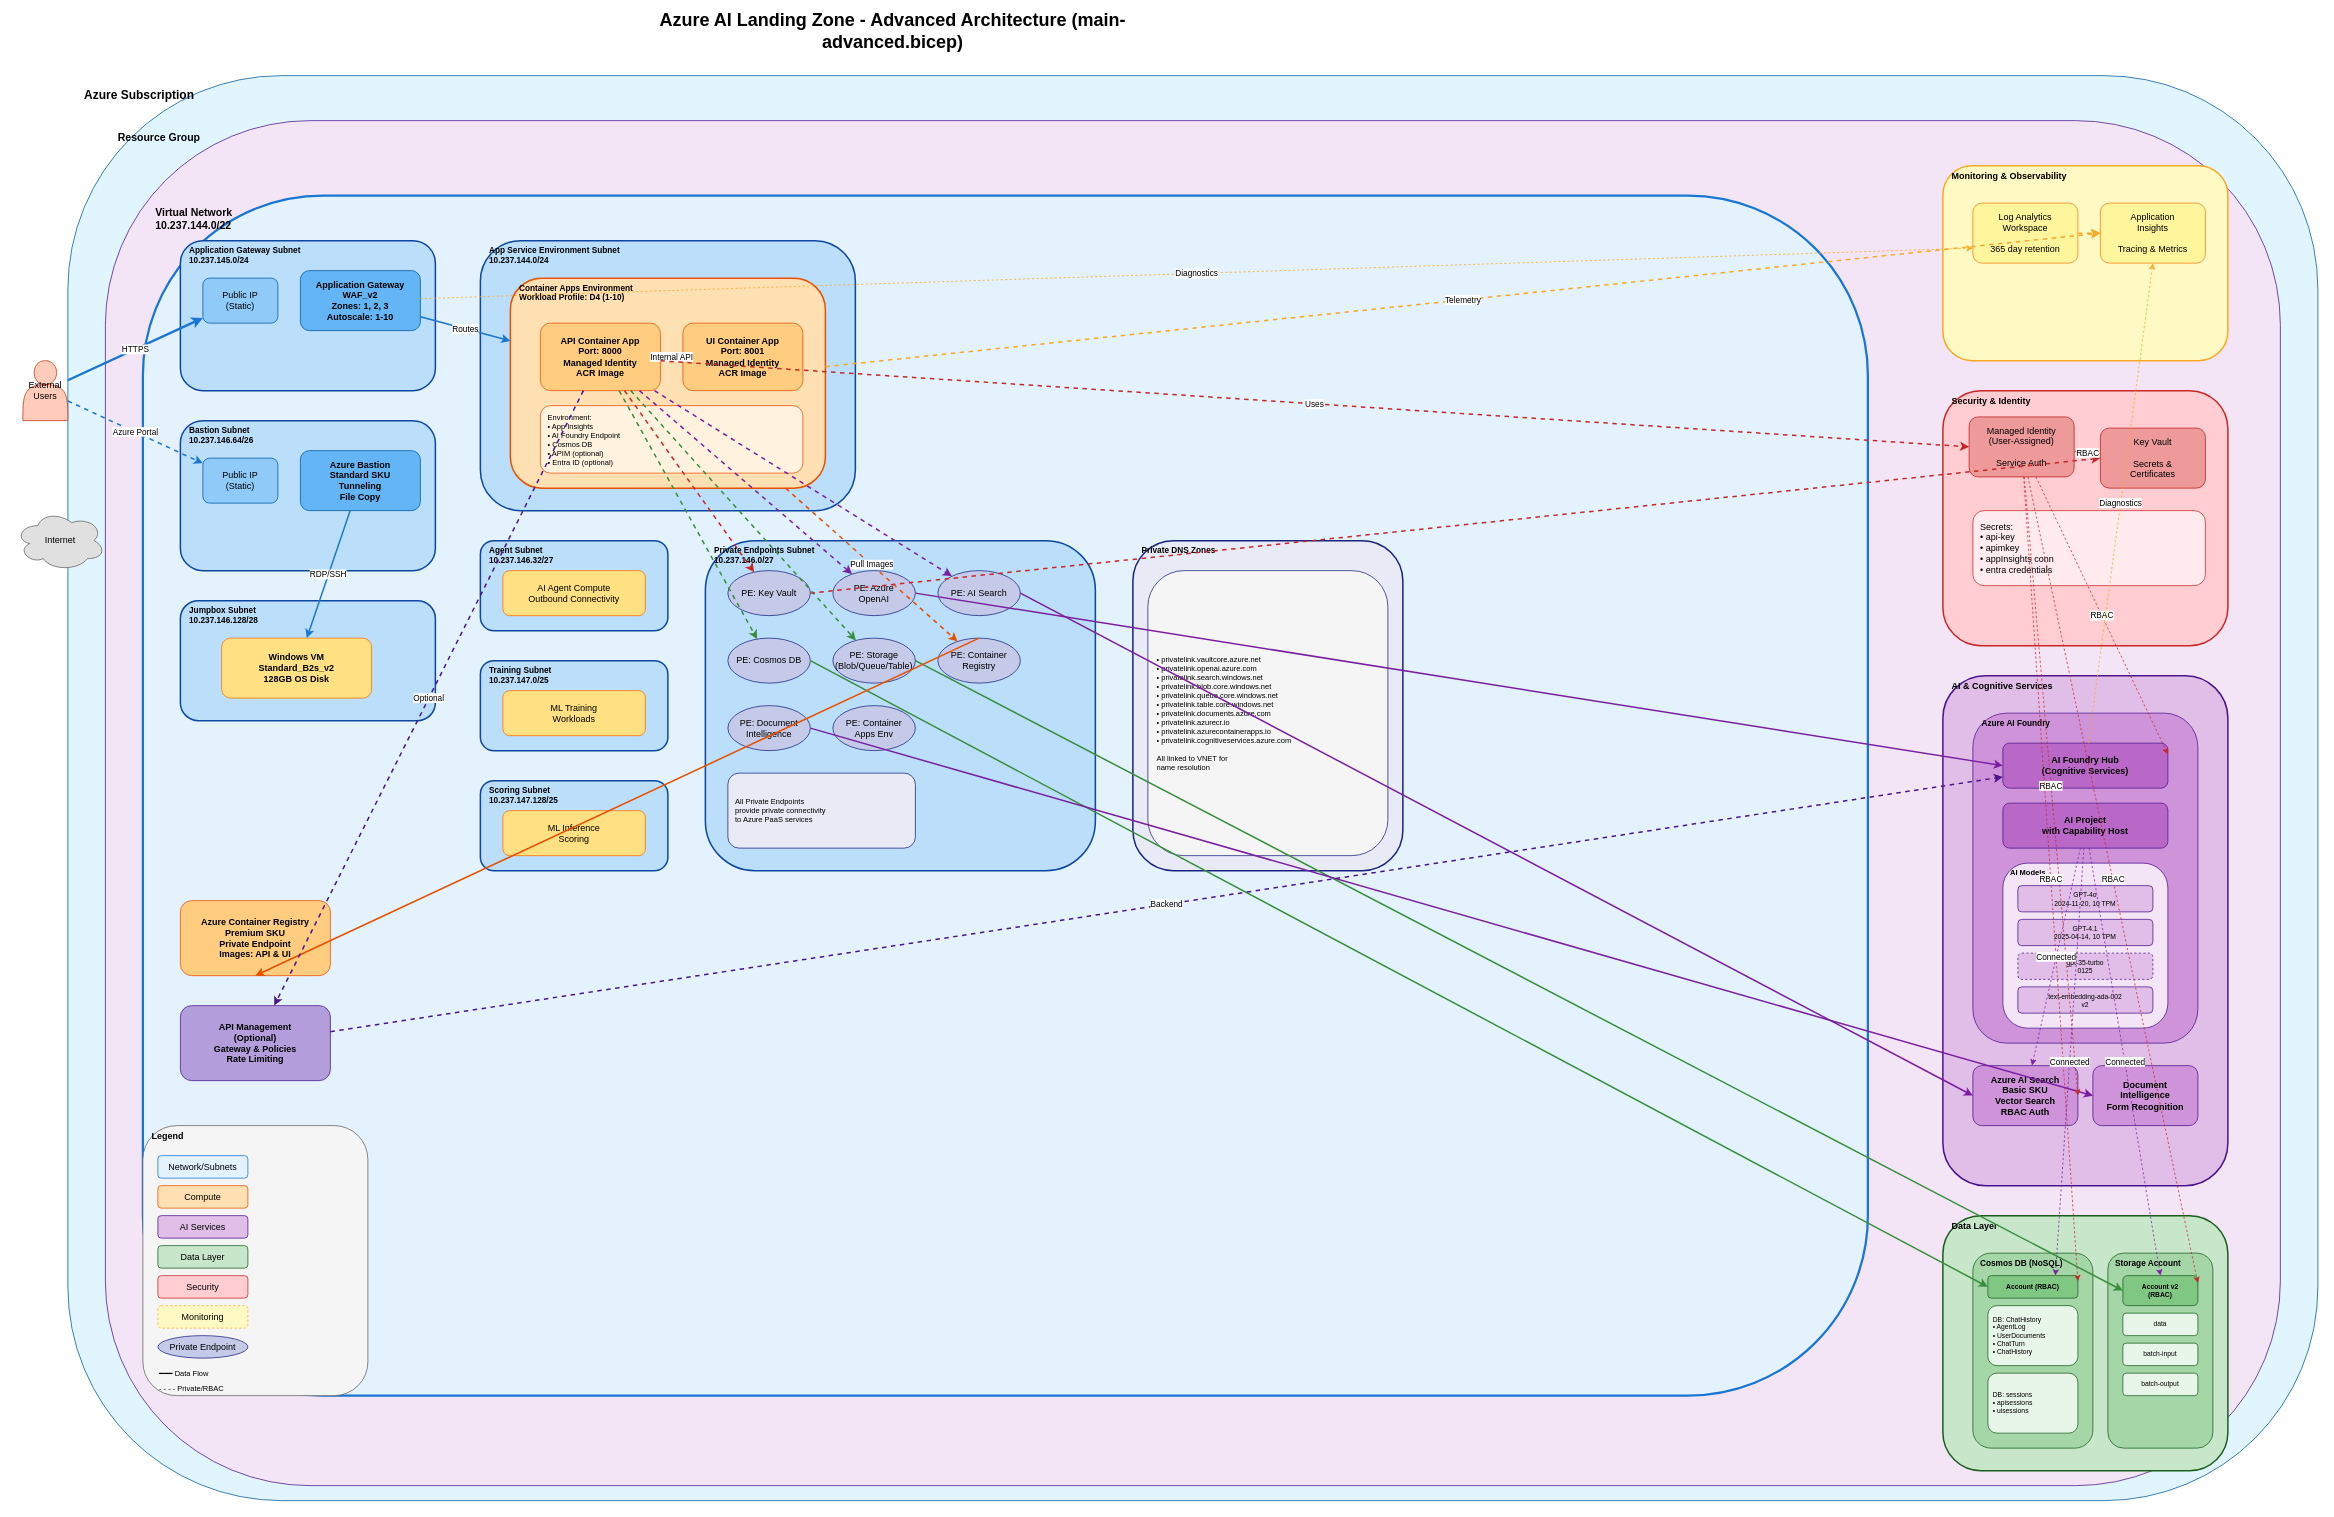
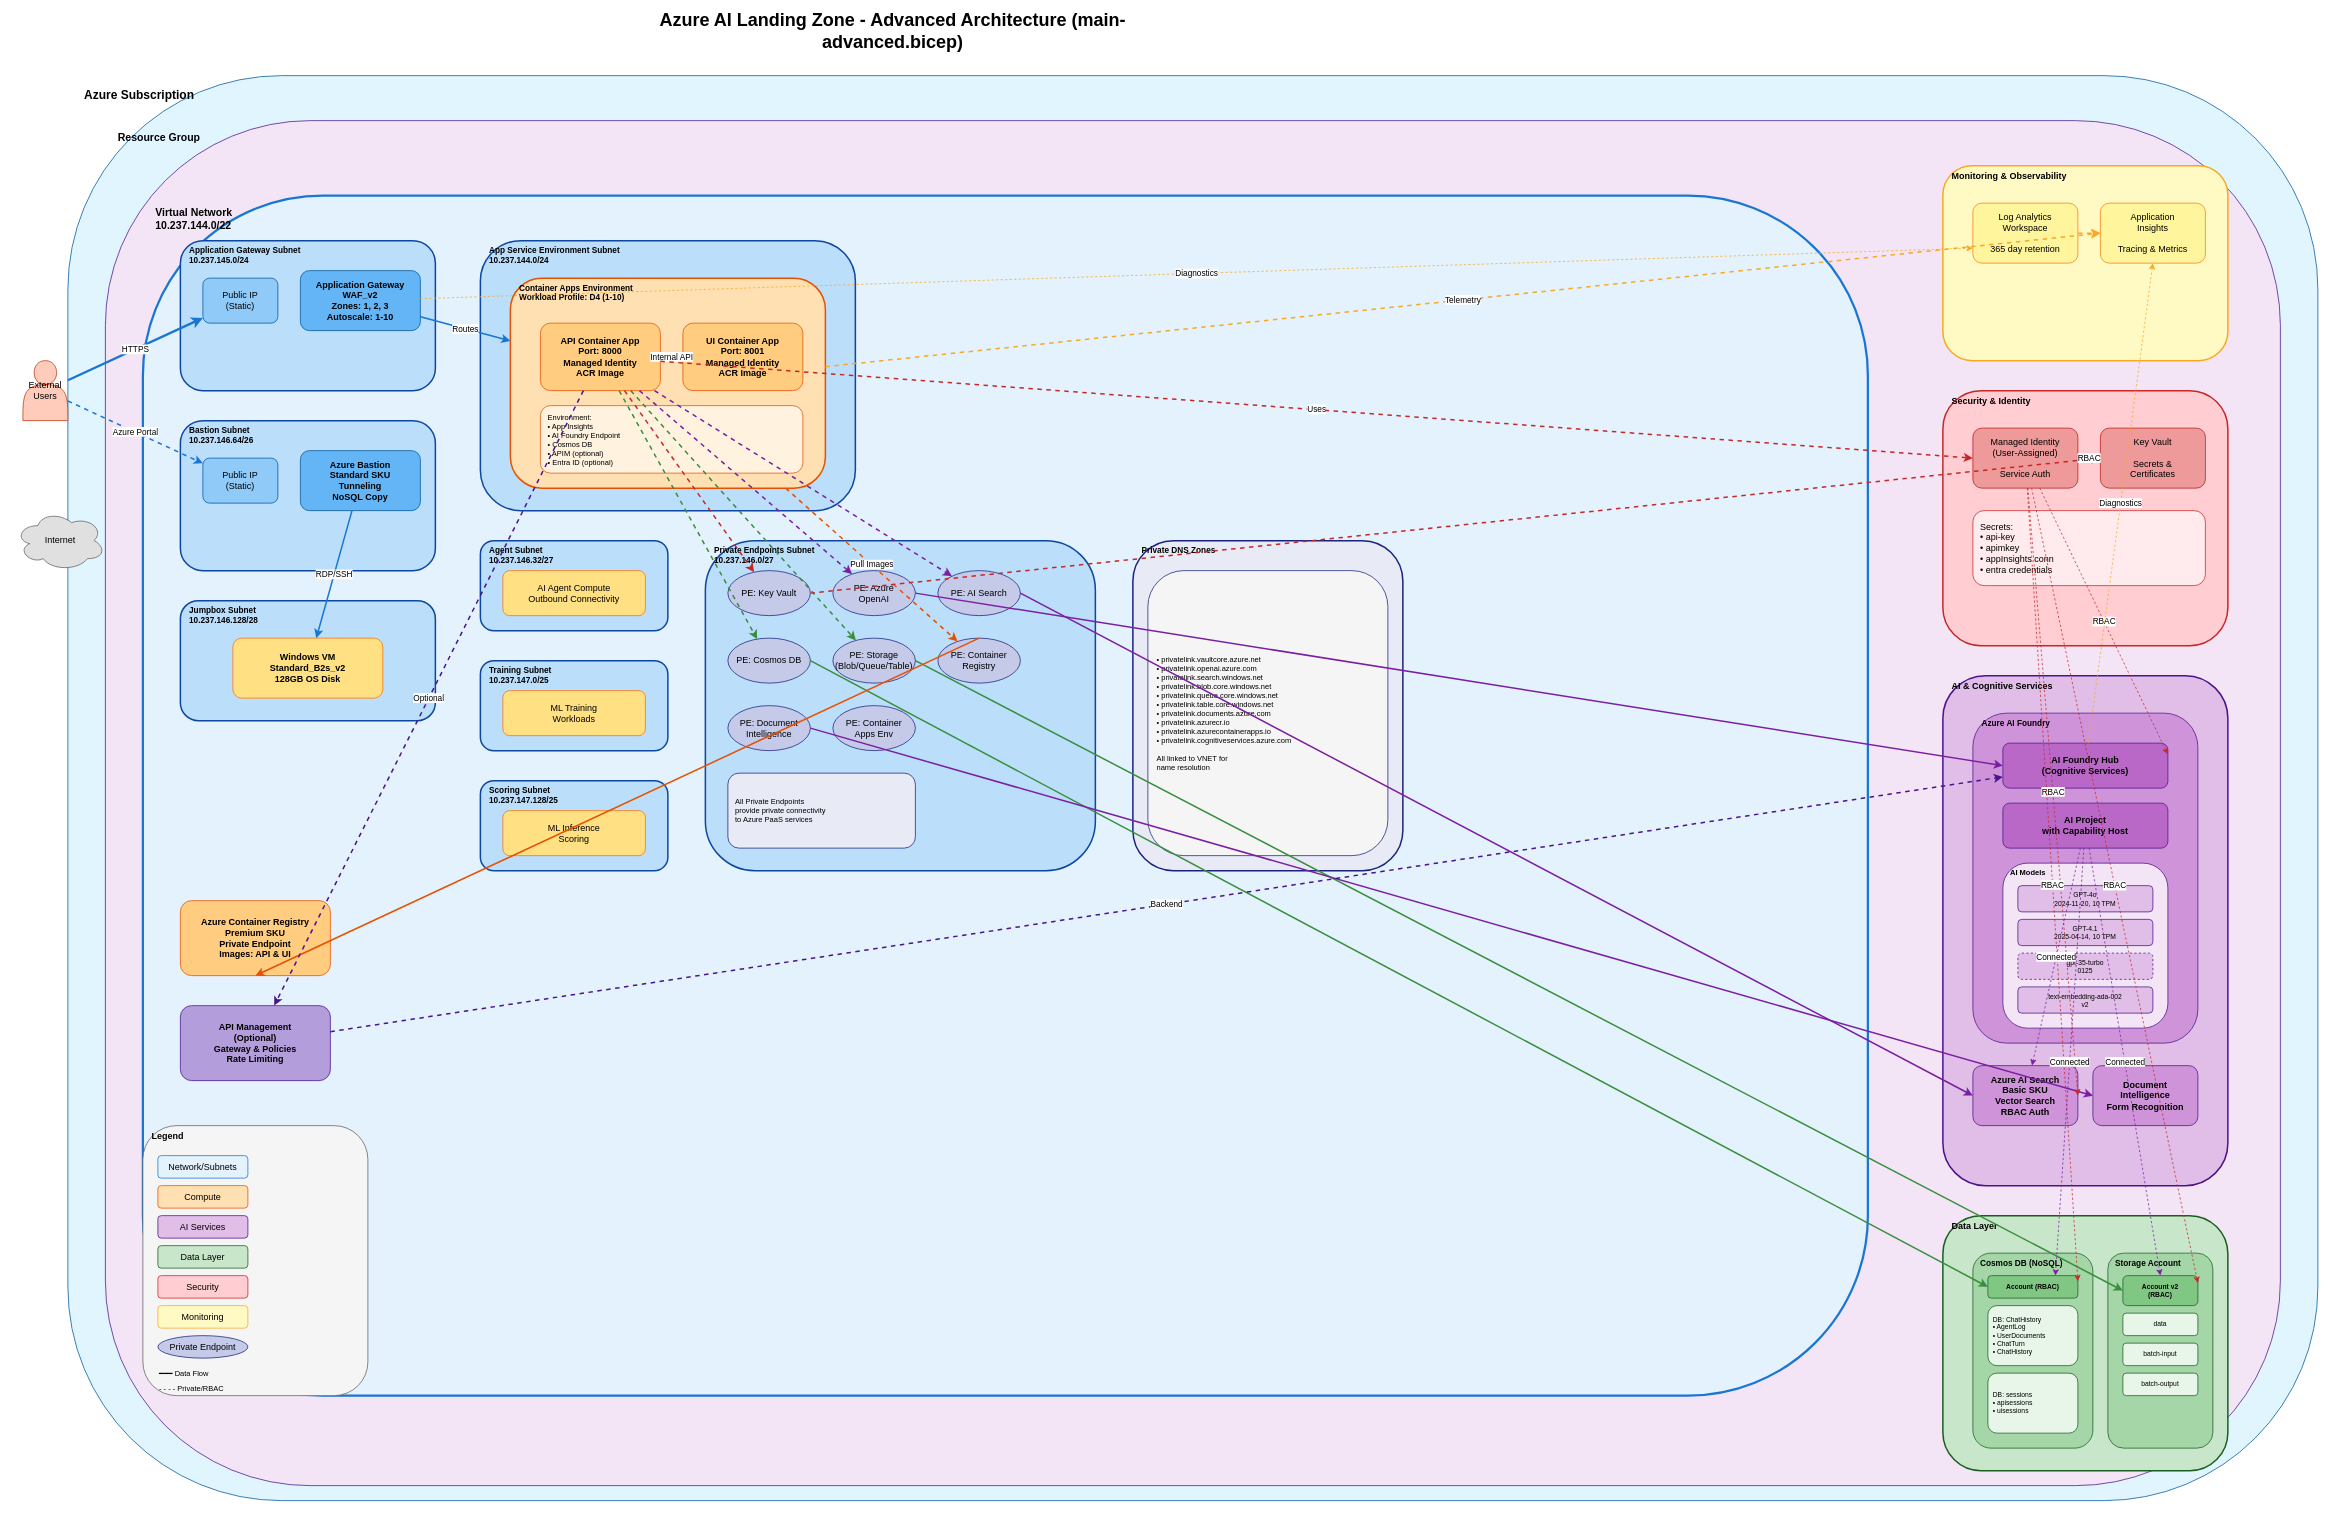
node "Managed Identity (User-Assigned) Service Auth": moved (2022, 447) -> (2025, 458)
node "Azure Bastion Standard SKU Tunneling File Copy": label "Azure Bastion Standard SKU Tunneling File Copy" -> "Azure Bastion Standard SKU Tunneling NoSQL Copy"
node "Windows VM Standard_B2s_v2 128GB OS Disk": moved (297, 668) -> (308, 668)
node "Monitoring": style dashed -> solid
